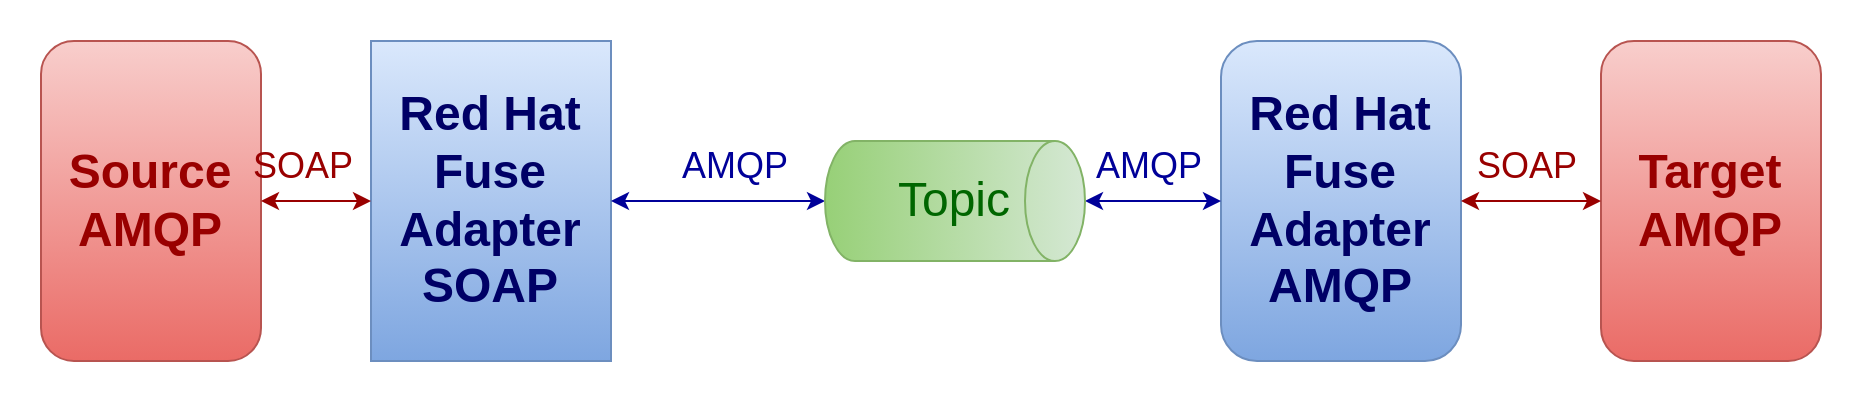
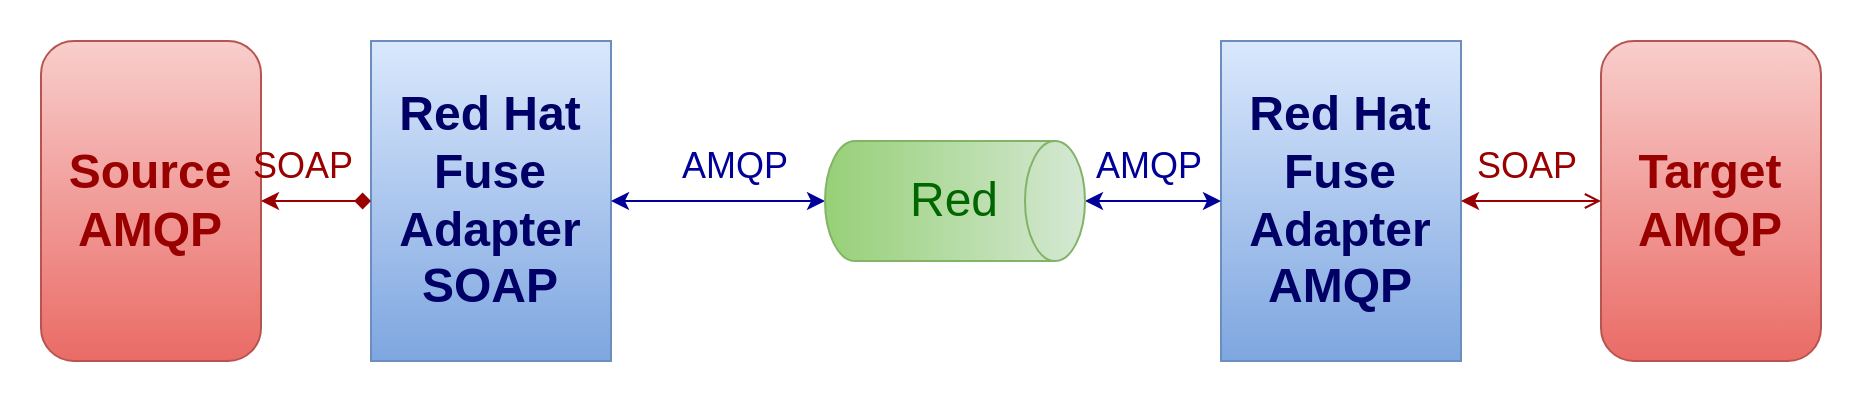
edge "Source AMQP" -- "Red Hat Fuse Adapter SOAP": arrowhead classic -> diamond
node "Topic": label "Topic" -> "Red"
node "Red Hat Fuse Adapter AMQP": shape rounded rectangle -> rectangle
edge "Red Hat Fuse Adapter AMQP" -- "TargetAMQP": arrowhead classic -> open
